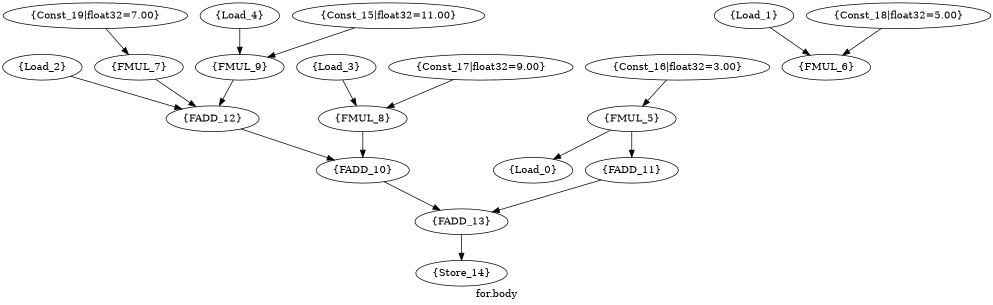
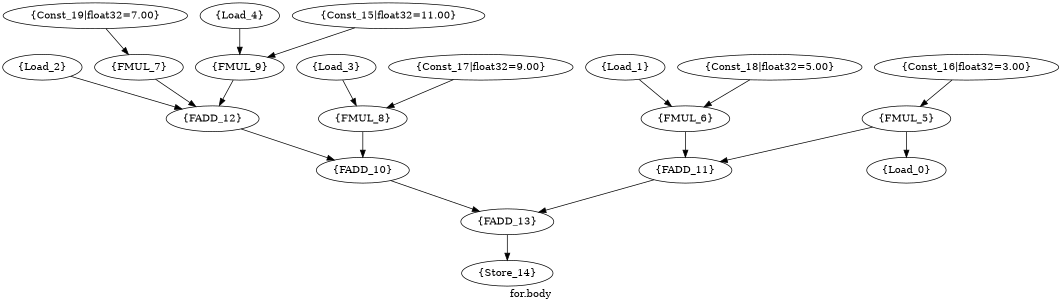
edge "{FMUL_6}" -> "{FADD_11}": added
